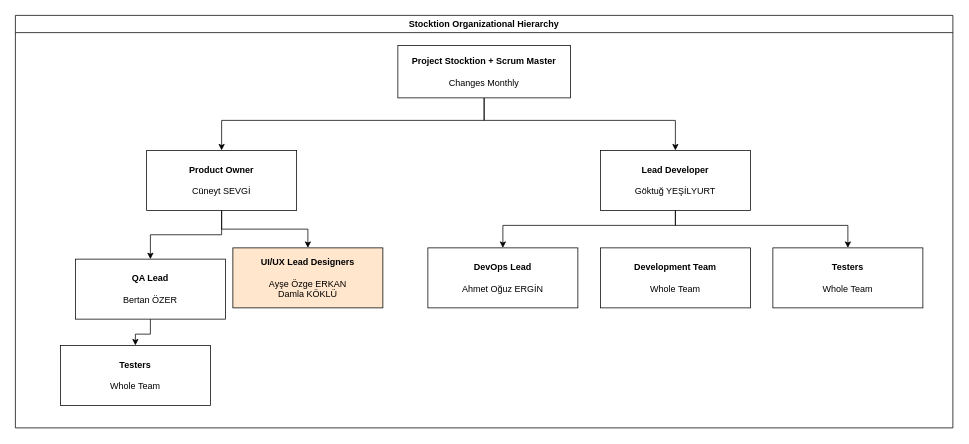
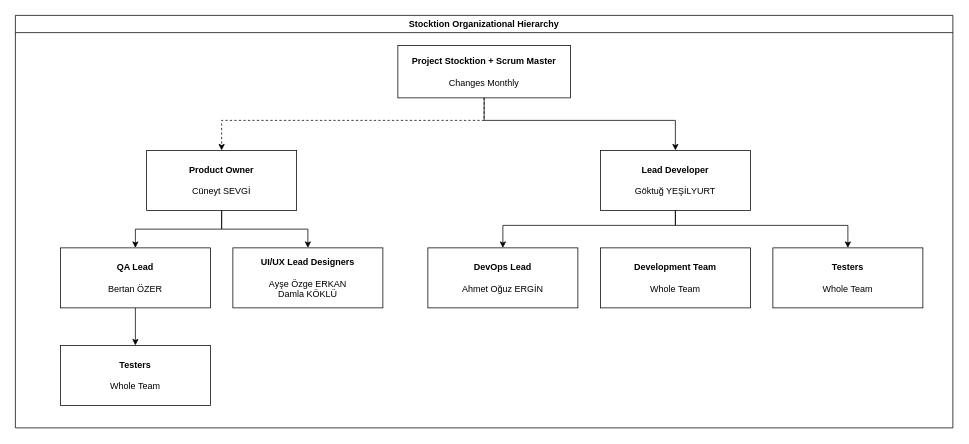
edge "Project Stocktion + Scrum Master Changes Monthly" -> "Product Owner Cüneyt SEVGİ": style solid -> dashed
node "UI/UX Lead Designers Ayşe Özge ERKAN Damla KÖKLÜ": fillcolor #ffe6cc -> #ffffff
node "QA Lead Bertan ÖZER": moved (150, 289) -> (135, 278)
